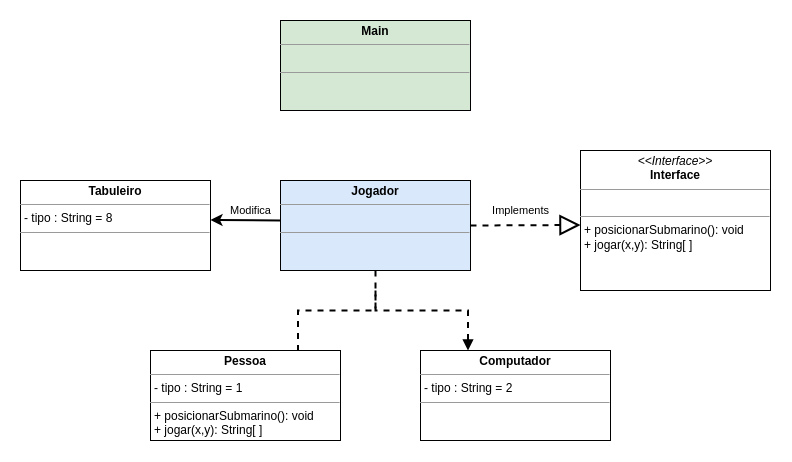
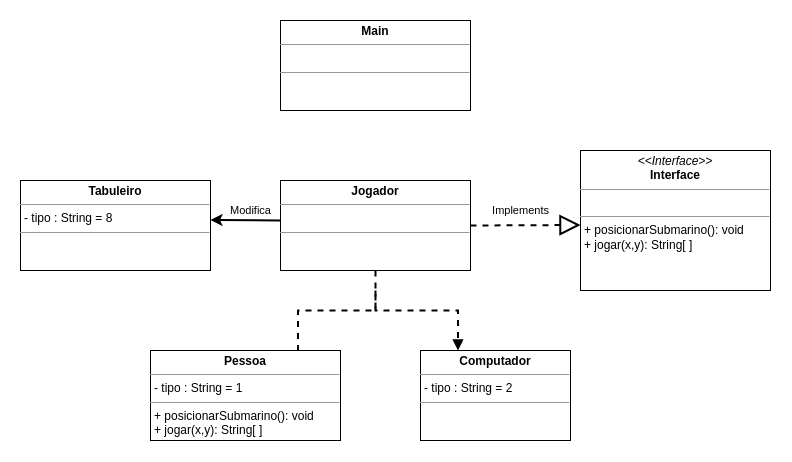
node "Main": fillcolor #d5e8d4 -> #ffffff
node "Jogador": fillcolor #dae8fc -> #ffffff
node "Computador - tipo : String = 2": size 190x90 -> 150x90
